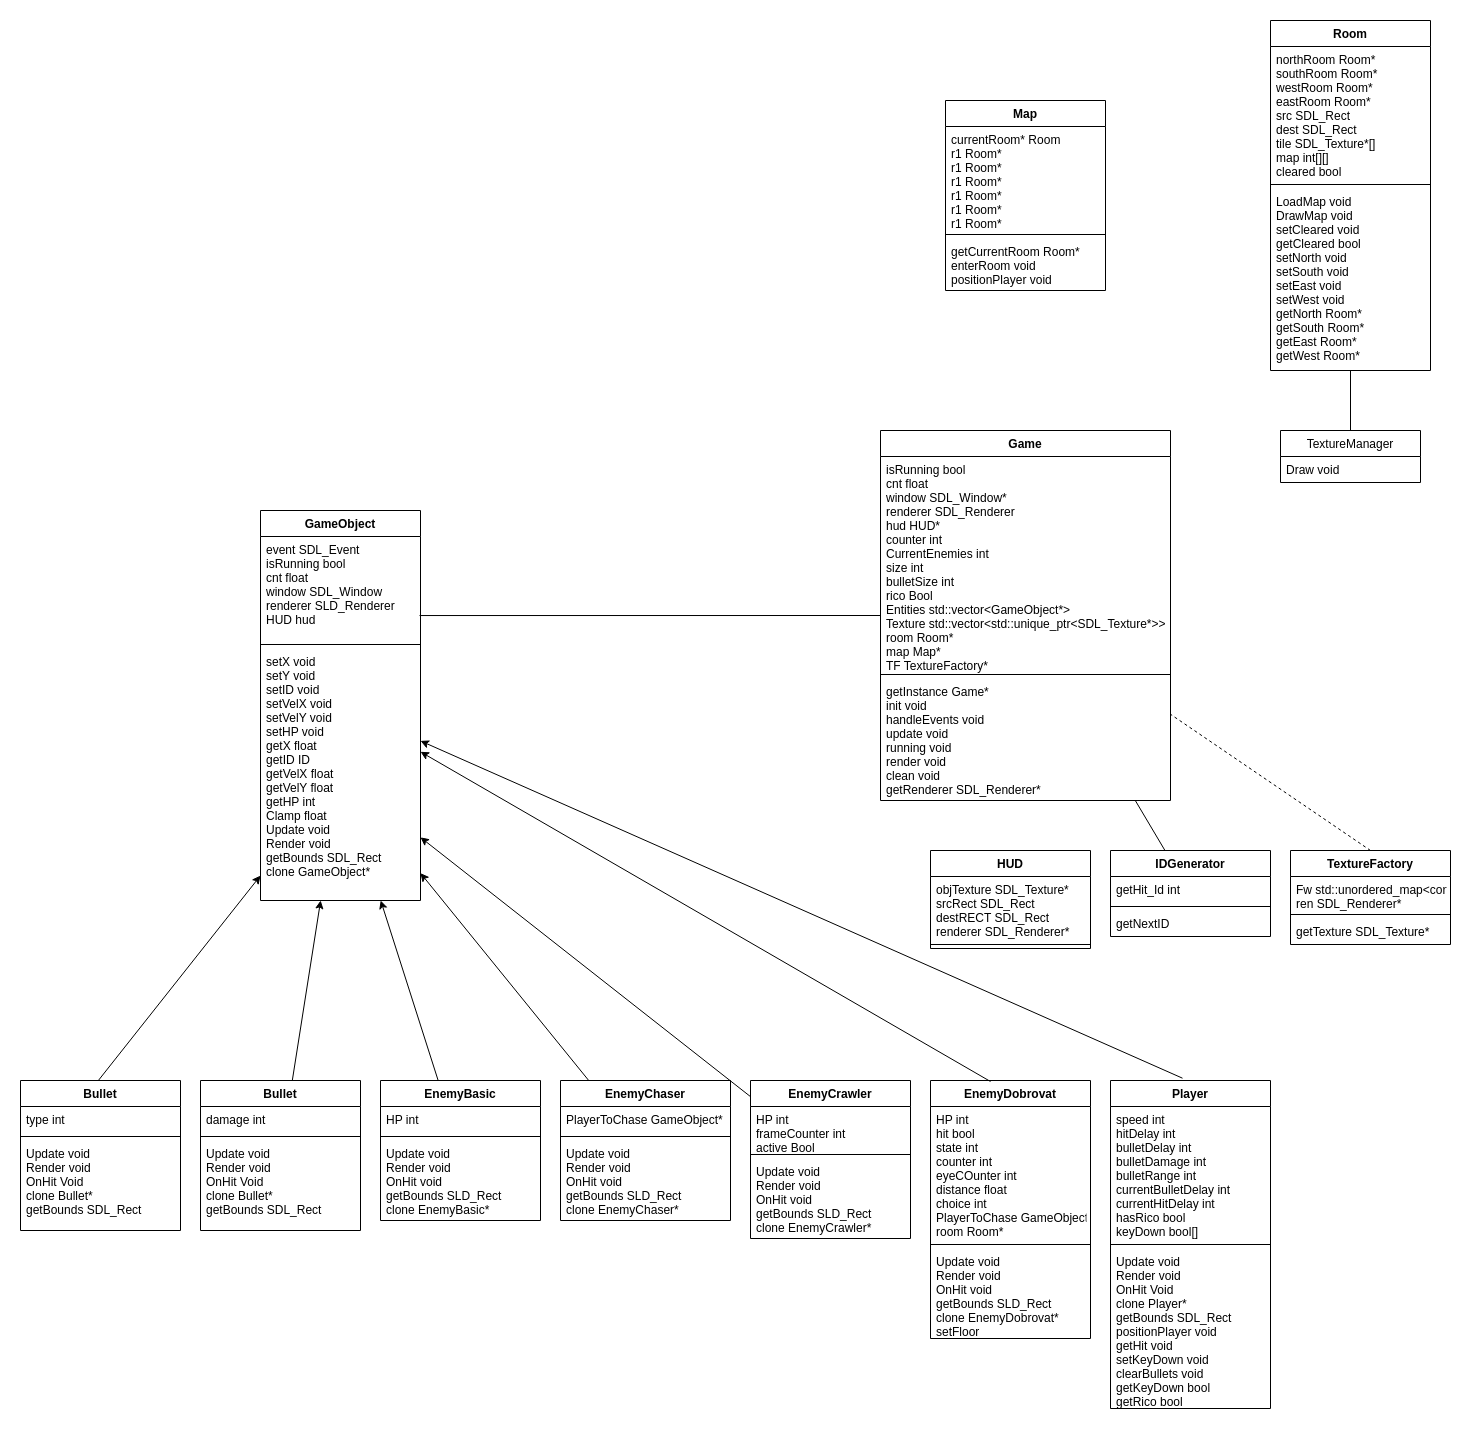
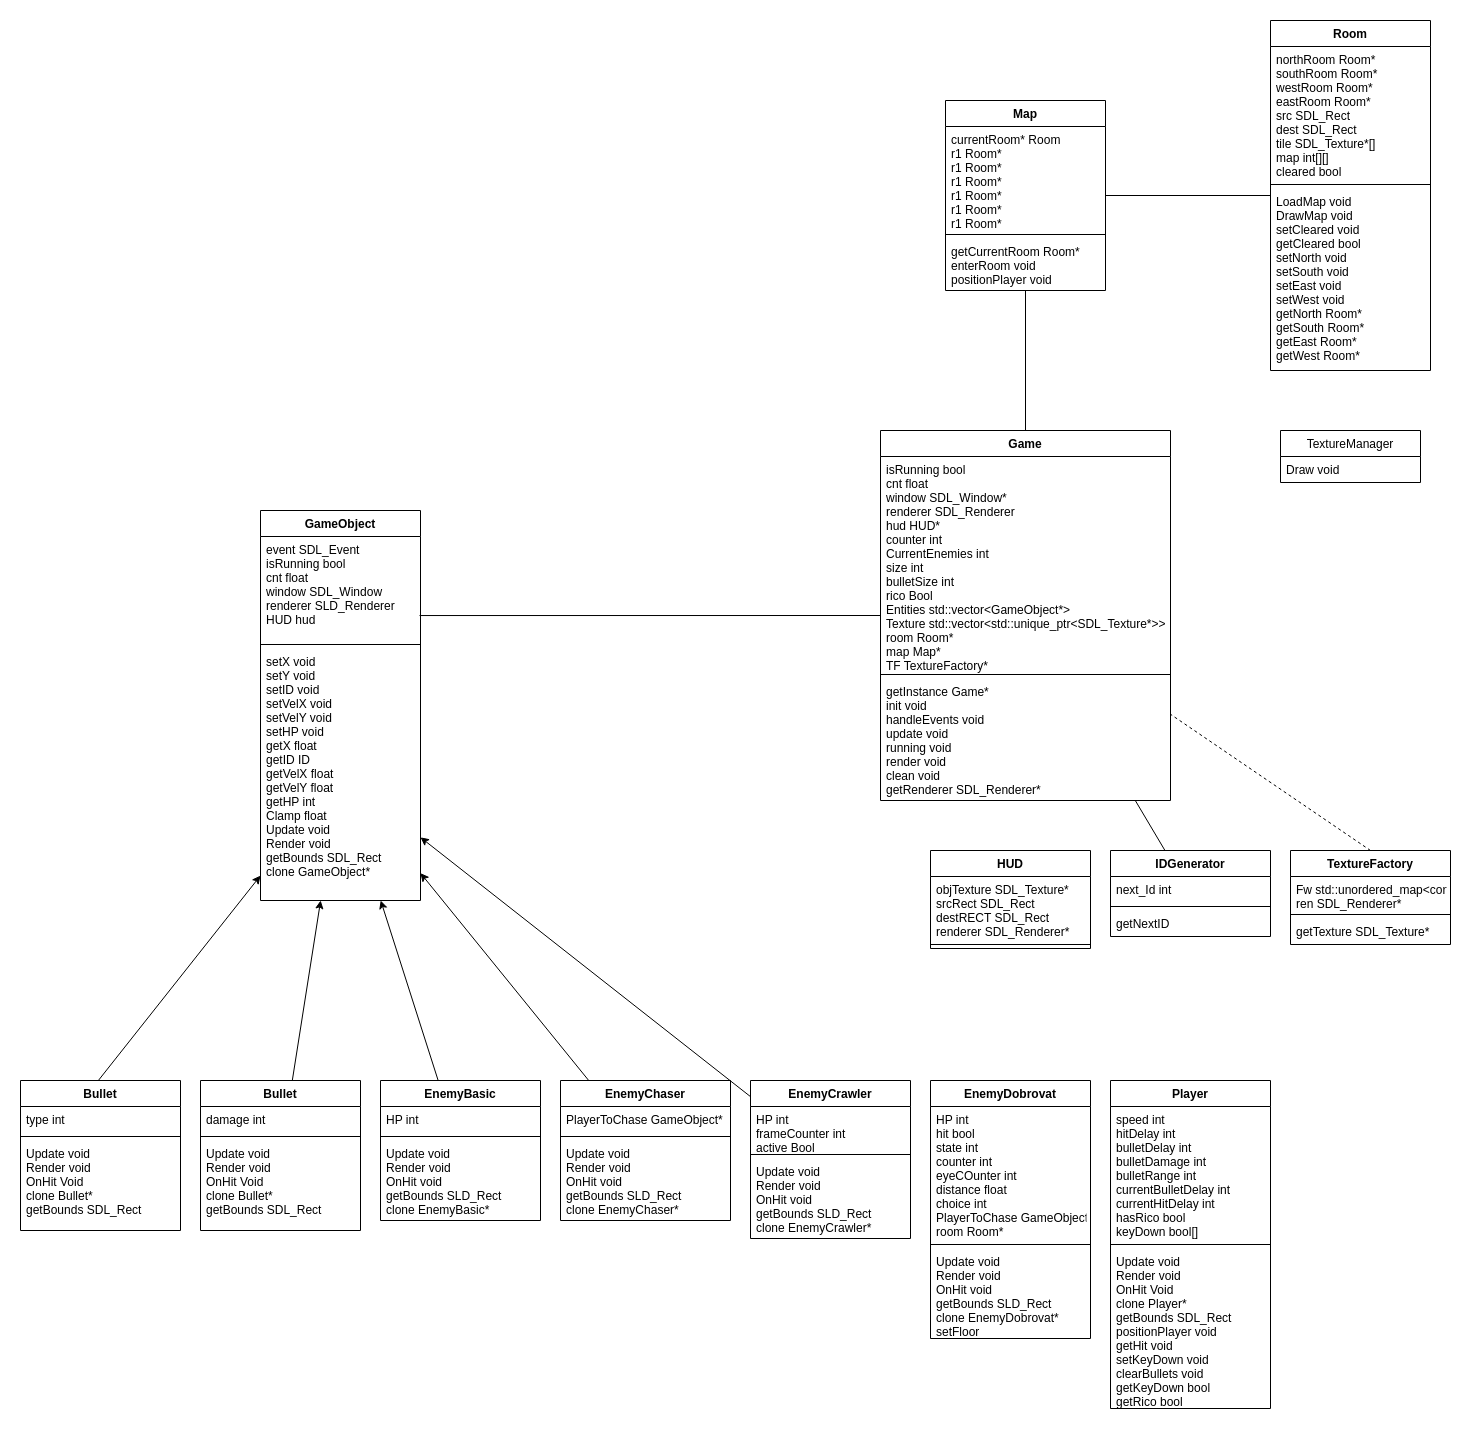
edge "Map" -- "Room": added
edge "Map" -- "Game": added
edge "Room" -- "TextureManager": removed
node "getHit_Id int": label "getHit_Id int" -> "next_Id int"
edge "Player" -> "GameObject": removed
edge "EnemyDobrovat" -> "GameObject": removed
